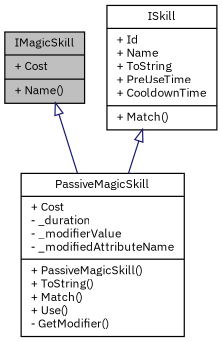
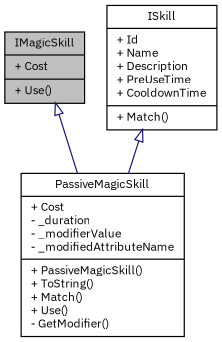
node "ISkill": text "+ ToString" -> "+ Description"
node "IMagicSkill": text "+ Name()" -> "+ Use()"
